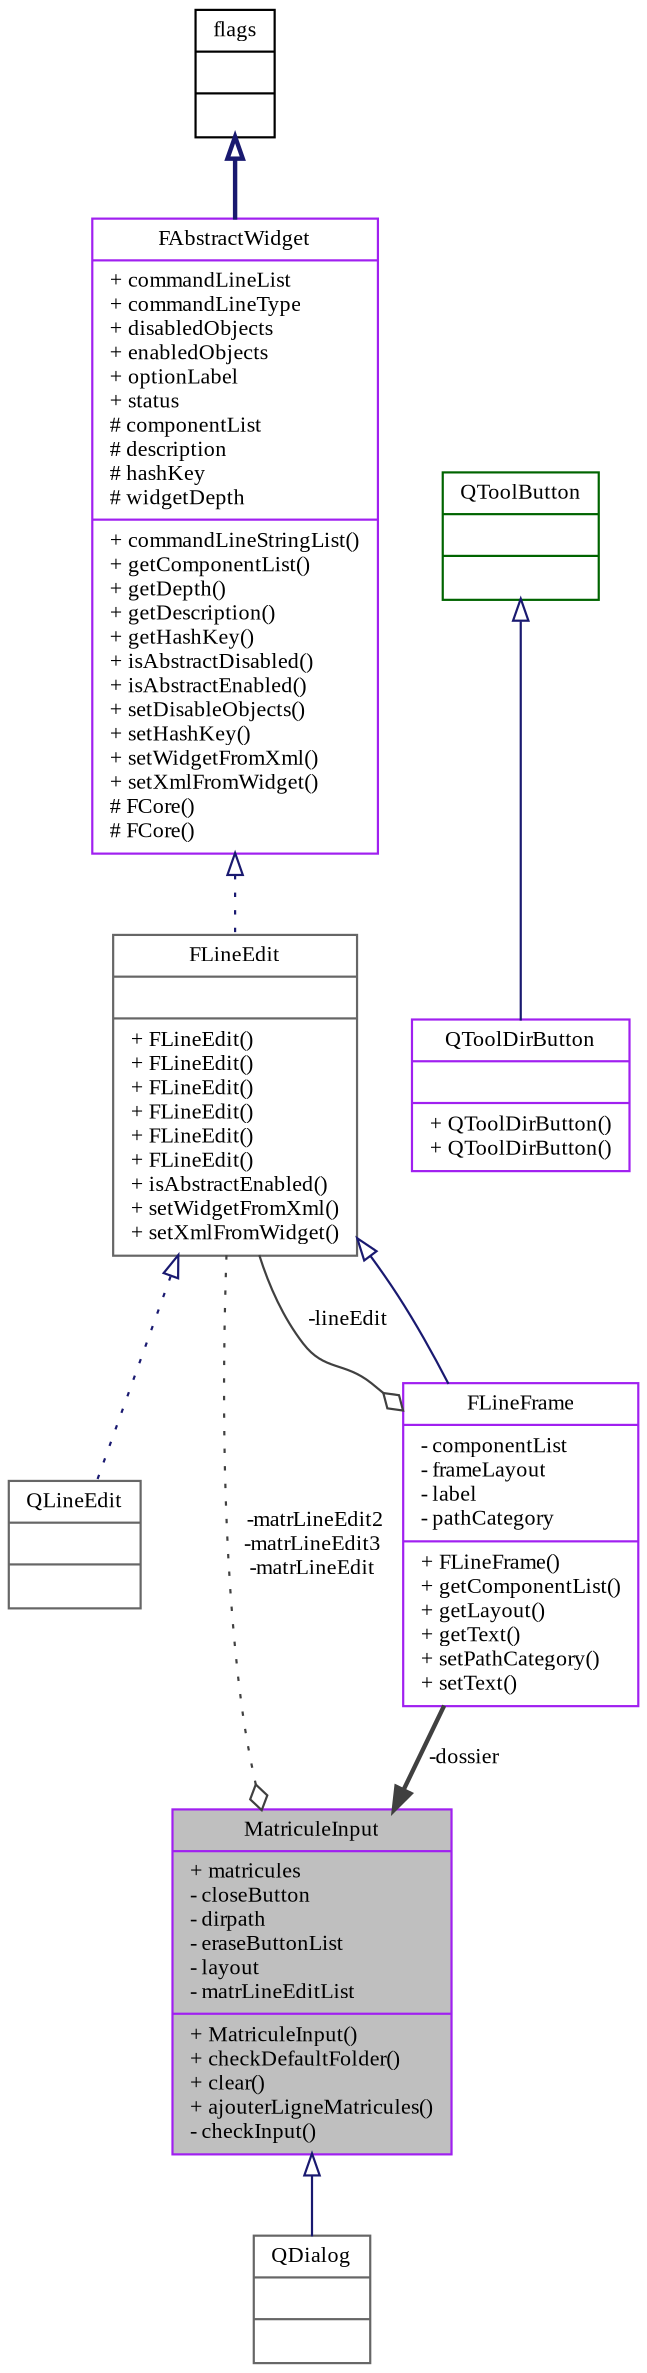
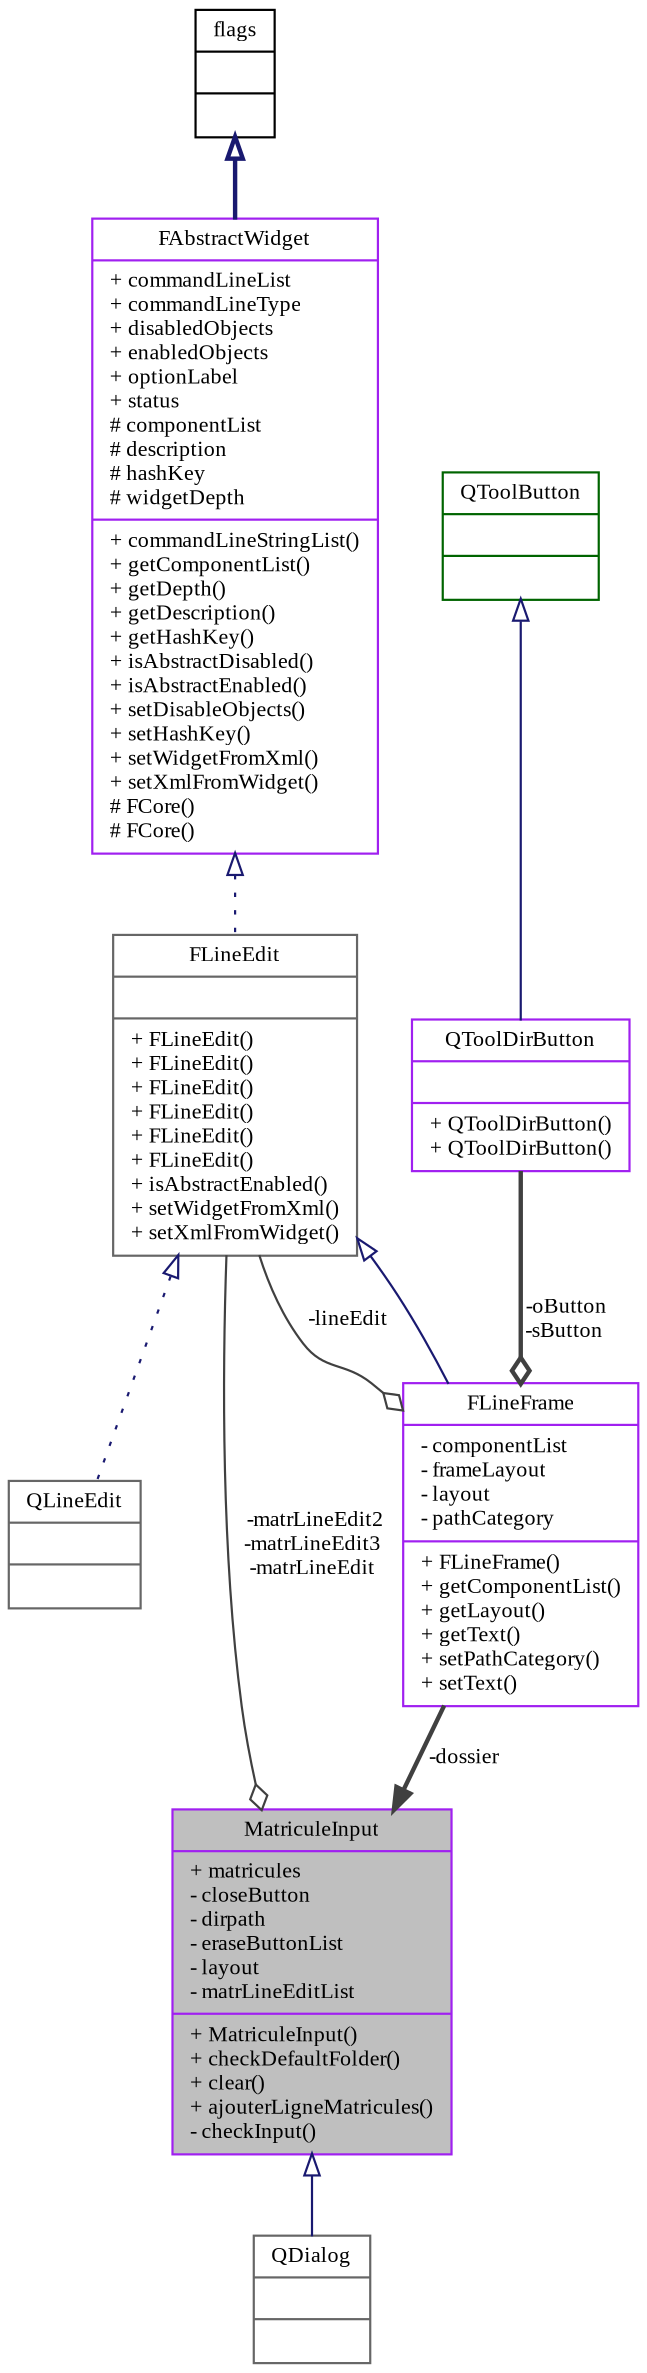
edge "QToolDirButton" -> "FLineFrame": added, label "-oButton -sButton"
node "FLineFrame": text "- label" -> "- layout"
edge "FLineEdit" -> "MatriculeInput": style dotted -> solid
